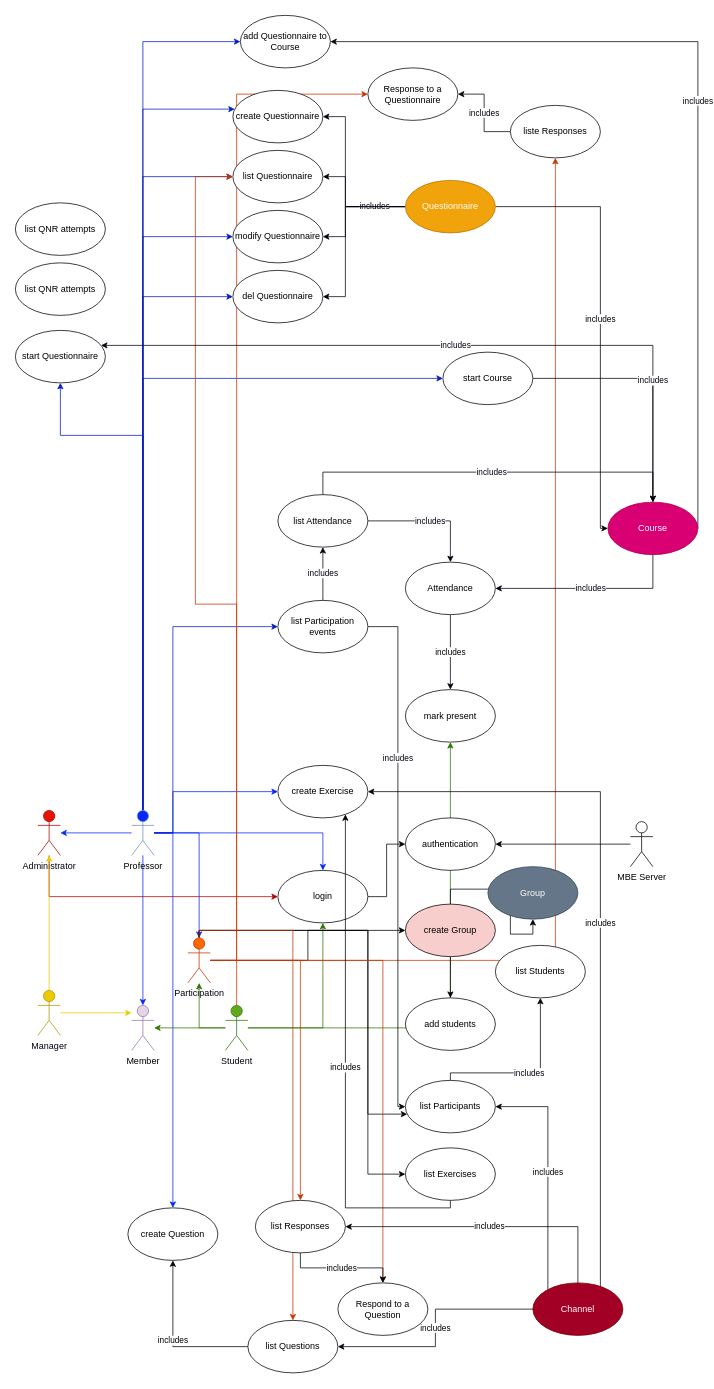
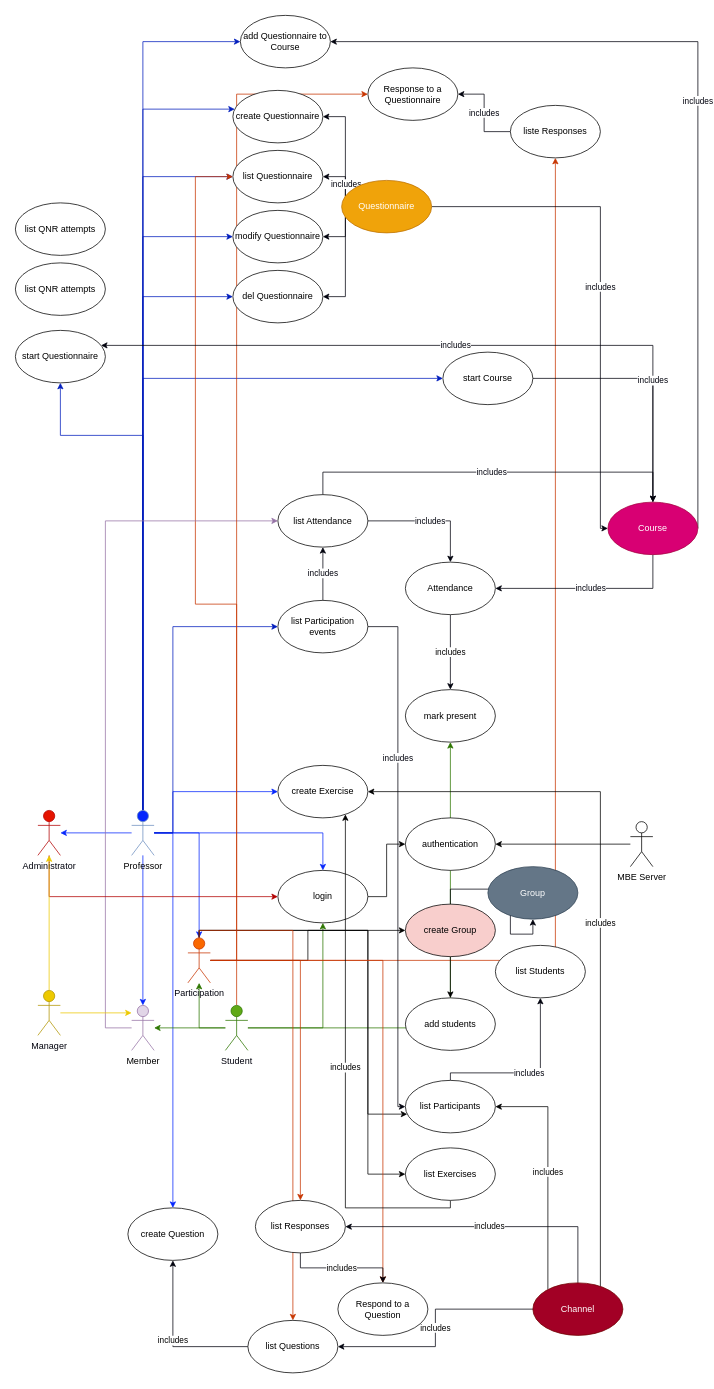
node "Questionnaire": moved (450, 207) -> (387, 207)
edge "Member" -> "list Attendance": added
